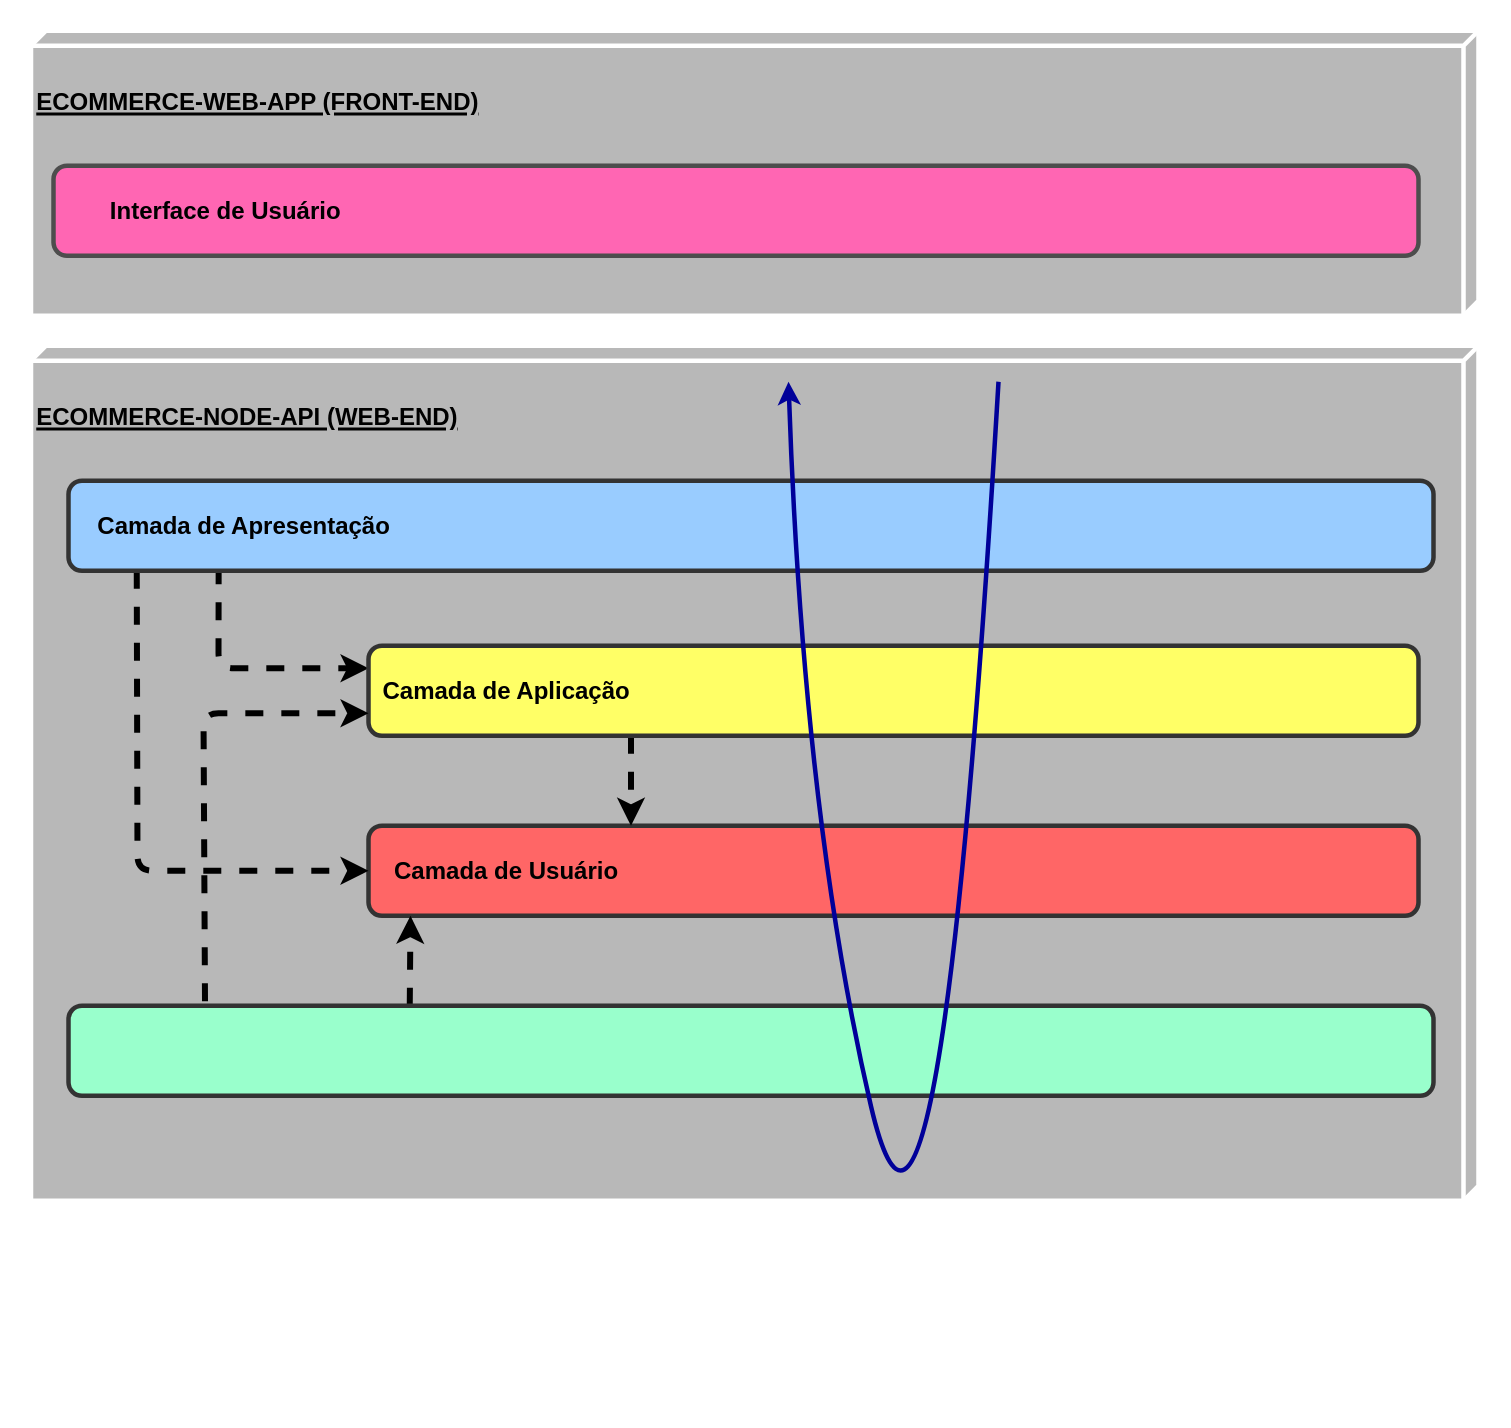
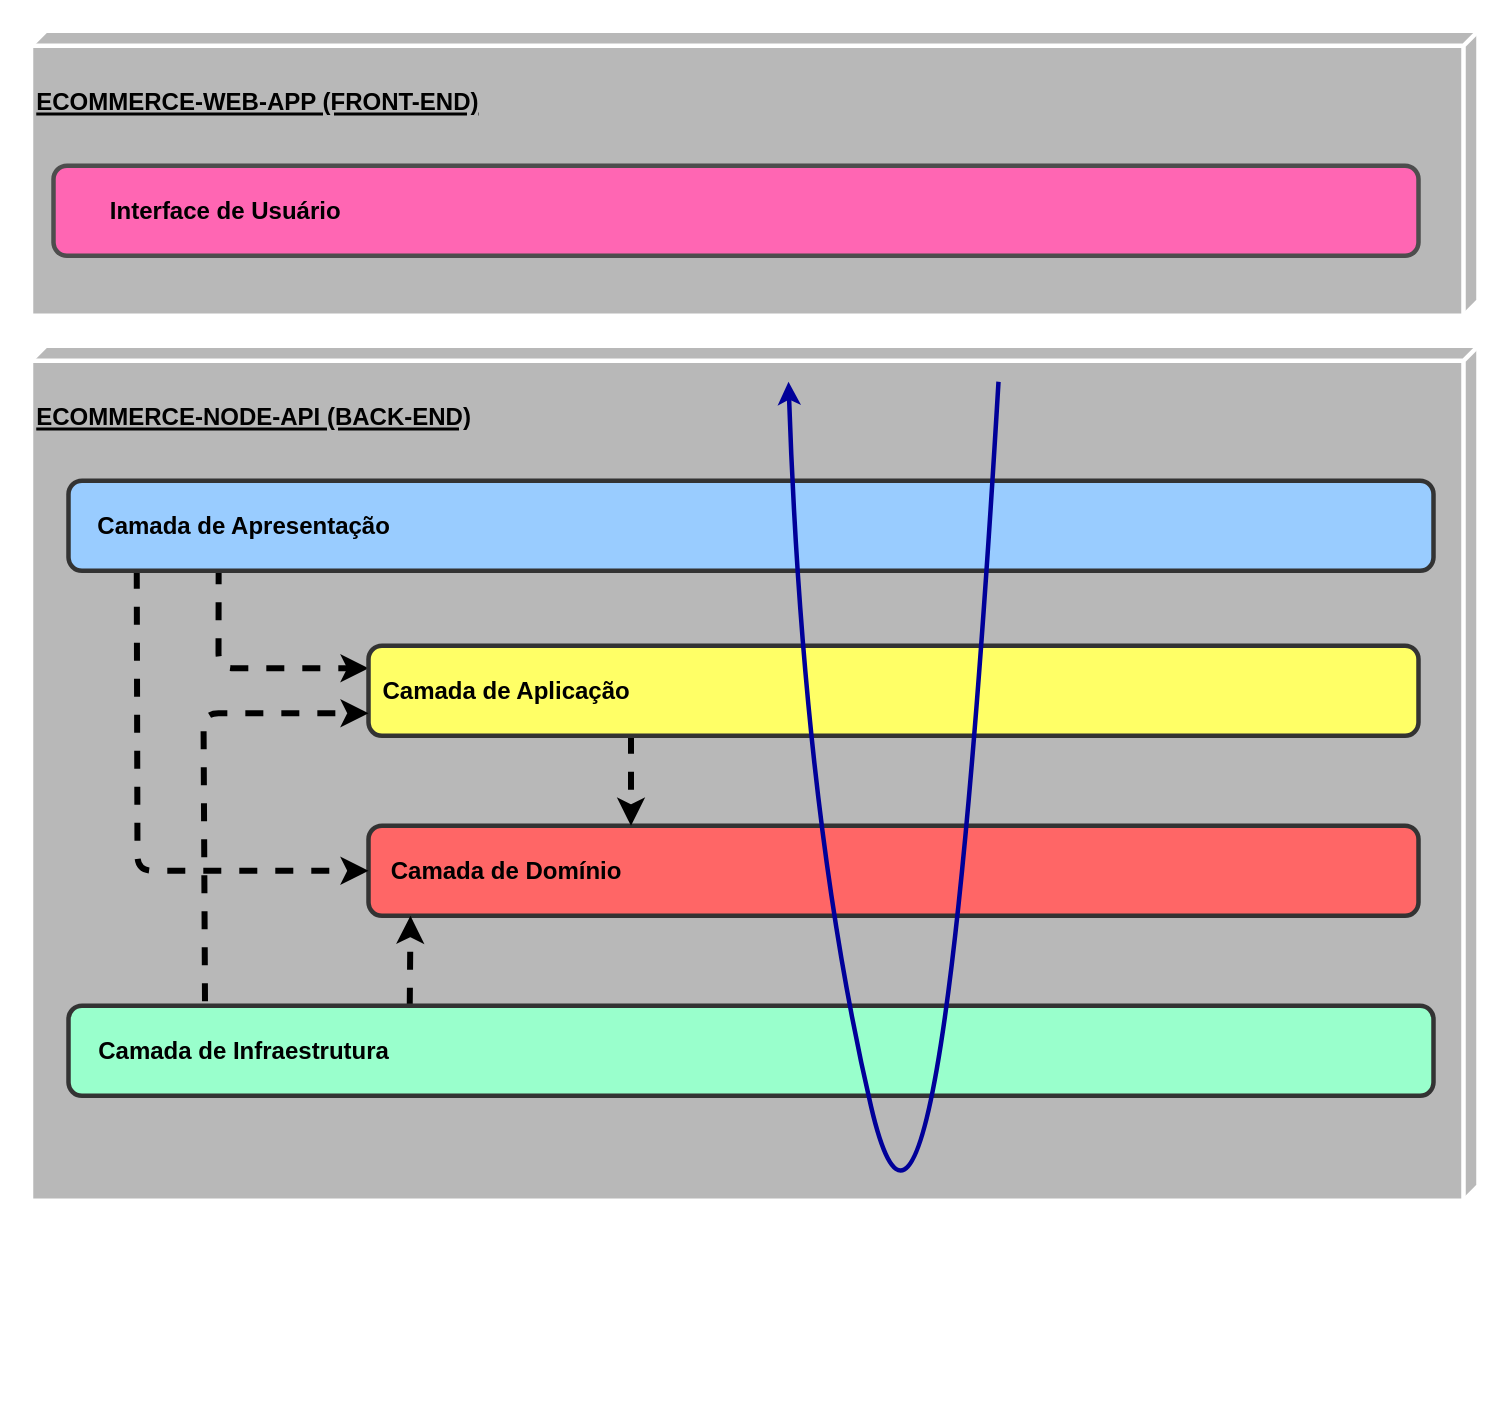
node "ECOMMERCE-NODE-API (WEB-END)": label "ECOMMERCE-NODE-API (WEB-END)" -> "ECOMMERCE-NODE-API (BACK-END)"
node "Camada de Usuário": label "Camada de Usuário" -> "Camada de Domínio"
node "Camada de Infraestrutura": added
